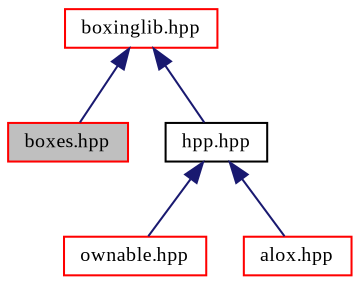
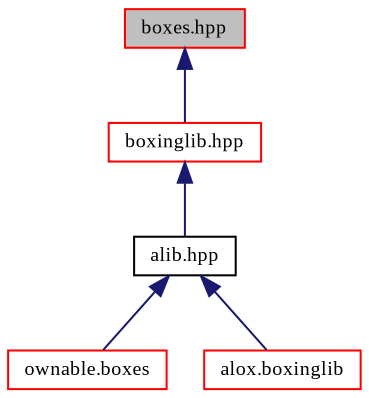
edge "boxes.hpp" -> "boxinglib.hpp": reversed
node "hpp.hpp": label "hpp.hpp" -> "alib.hpp"
node "ownable.hpp": label "ownable.hpp" -> "ownable.boxes"
node "alox.hpp": label "alox.hpp" -> "alox.boxinglib"
